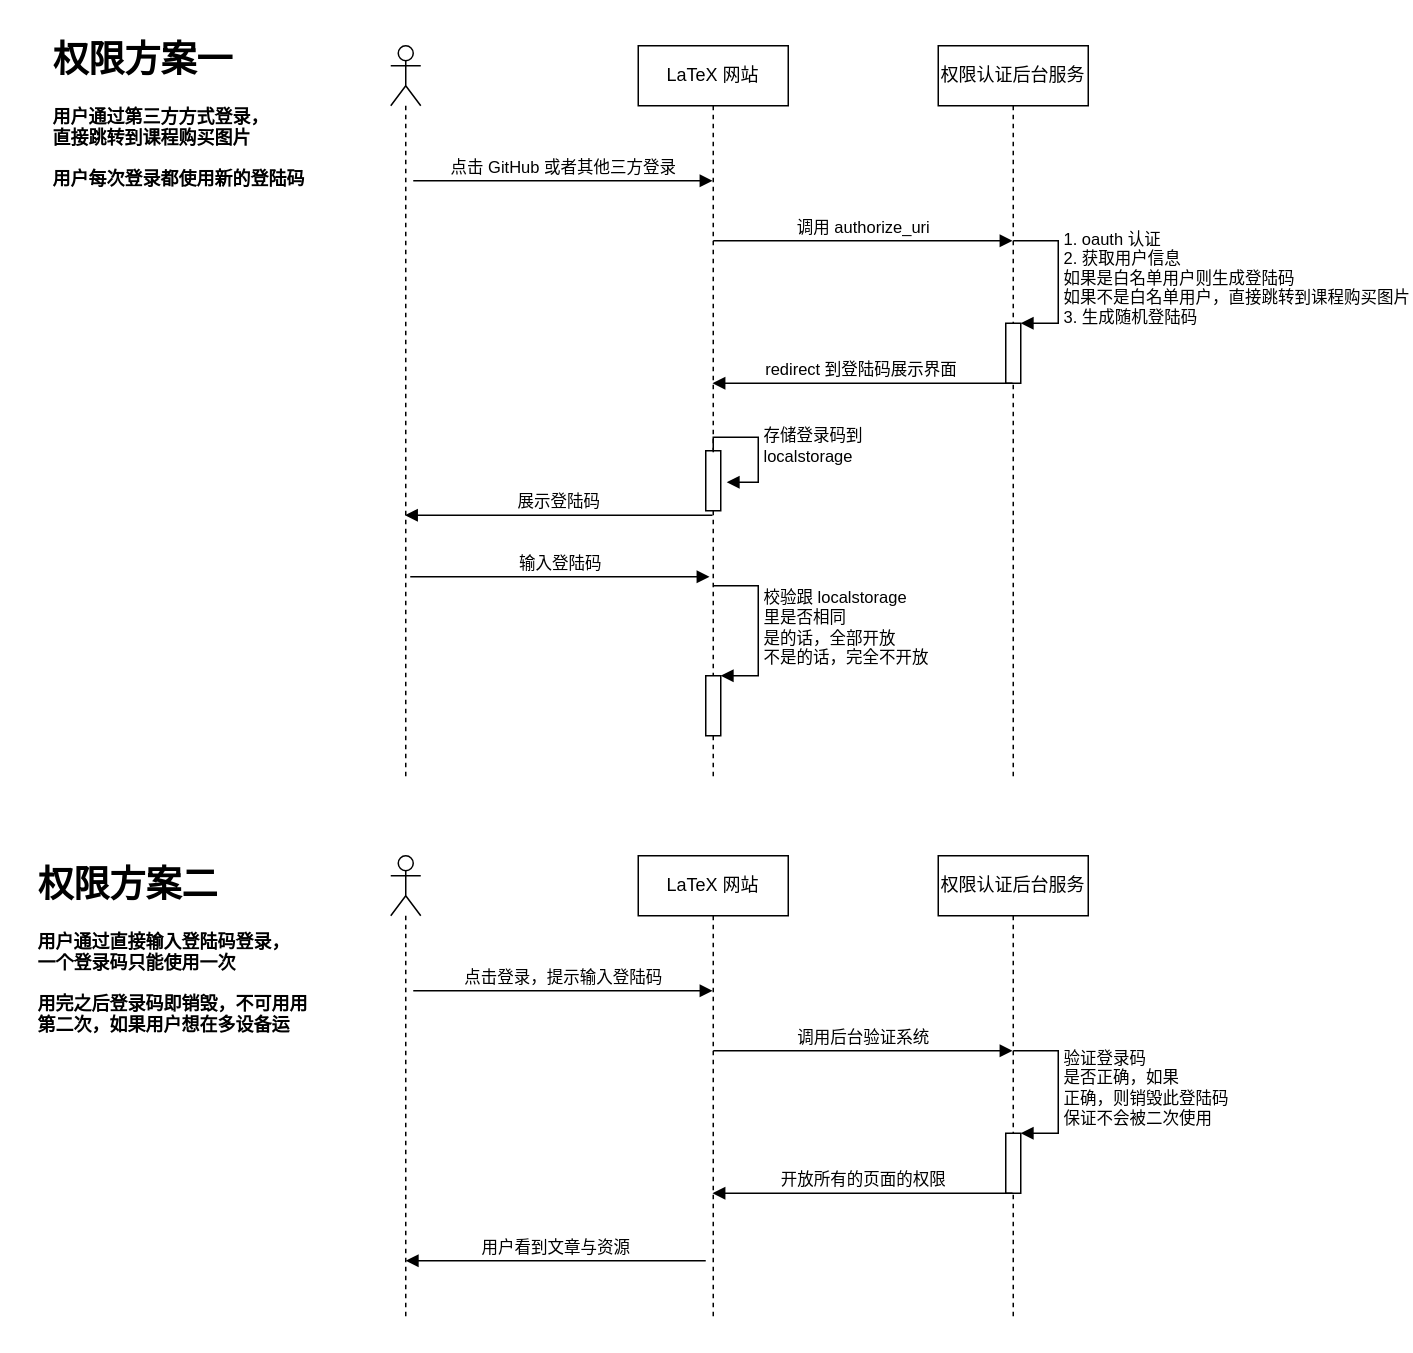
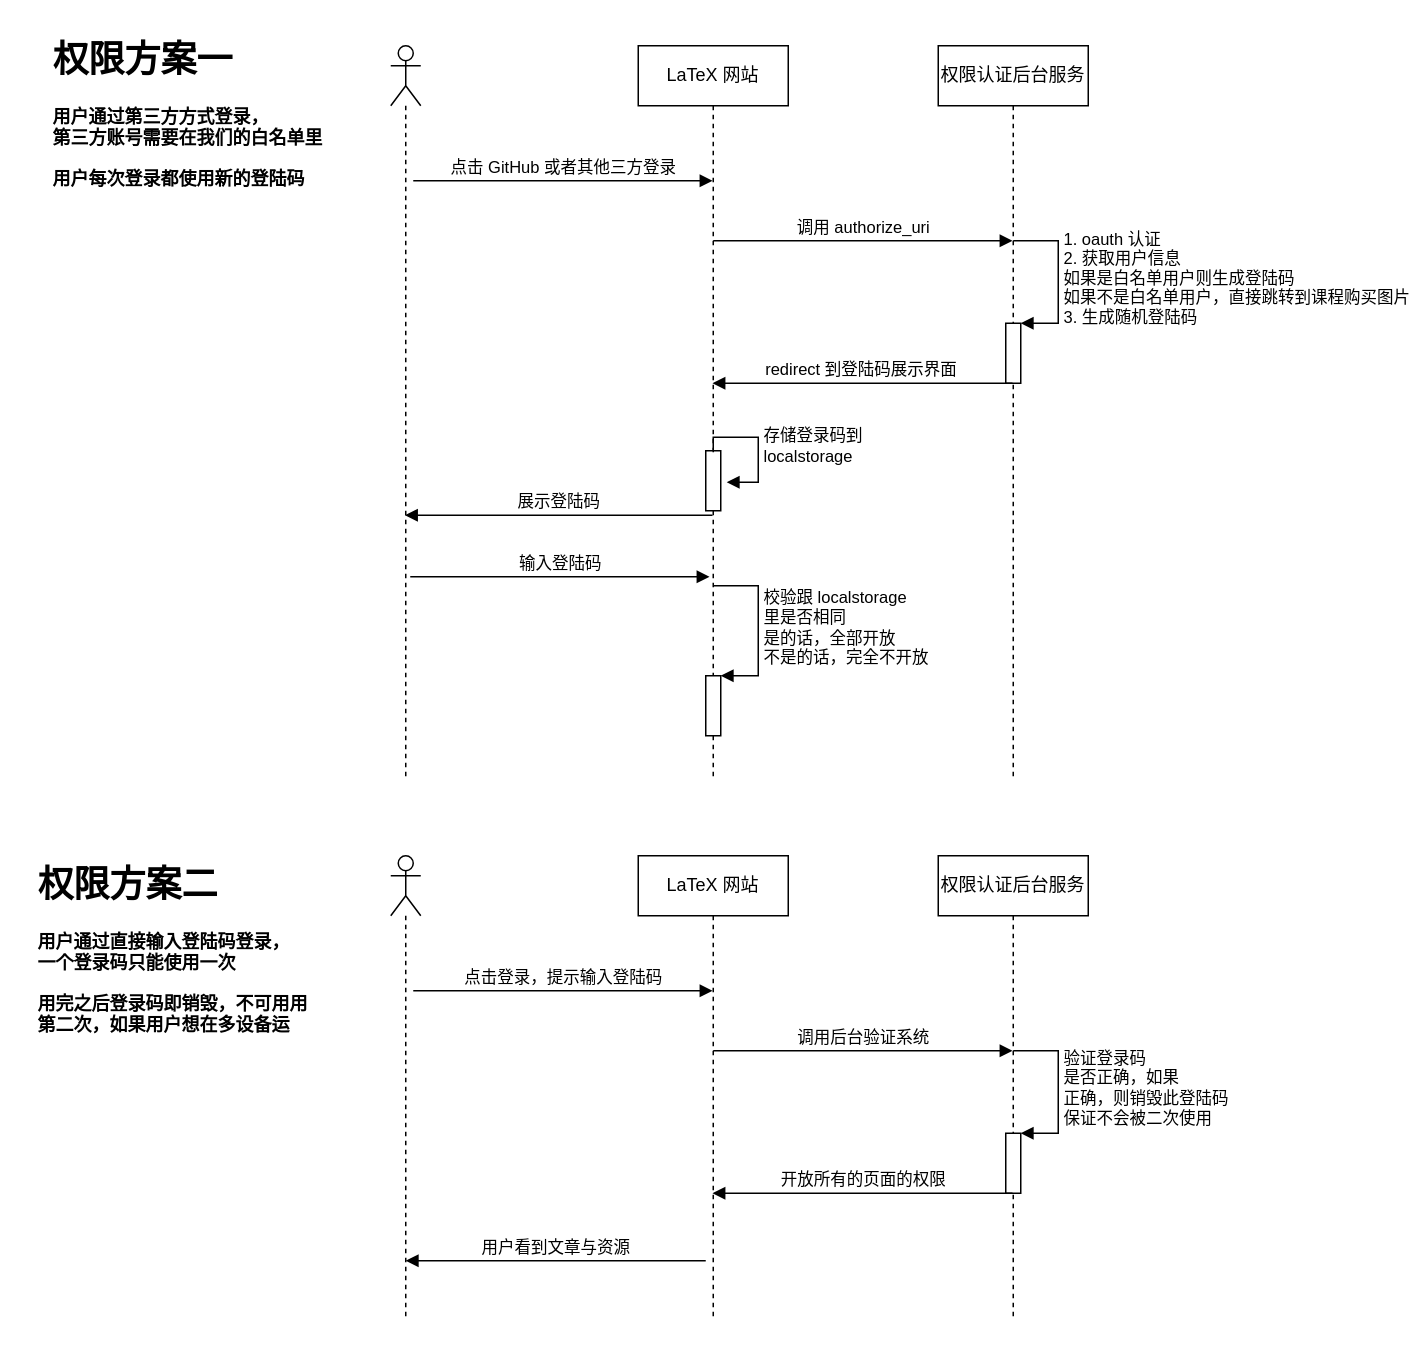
node "权限方案一用户通过第三方方式登录，直接跳转到课程购买图片 用户每次登录都使用新的登陆码": label "权限方案一用户通过第三方方式登录，直接跳转到课程购买图片 用户每次登录都使用新的登陆码" -> "权限方案一用户通过第三方方式登录，第三方账号需要在我们的白名单里 用户每次登录都使用新的登陆码"
